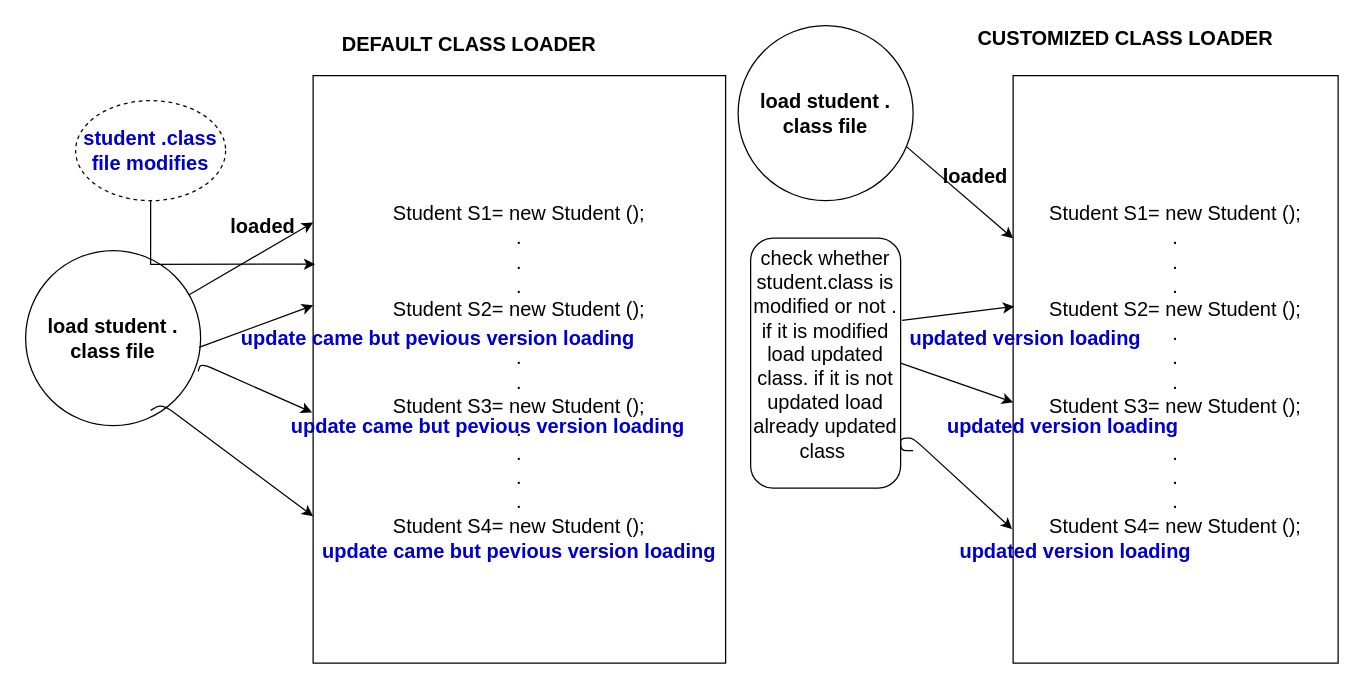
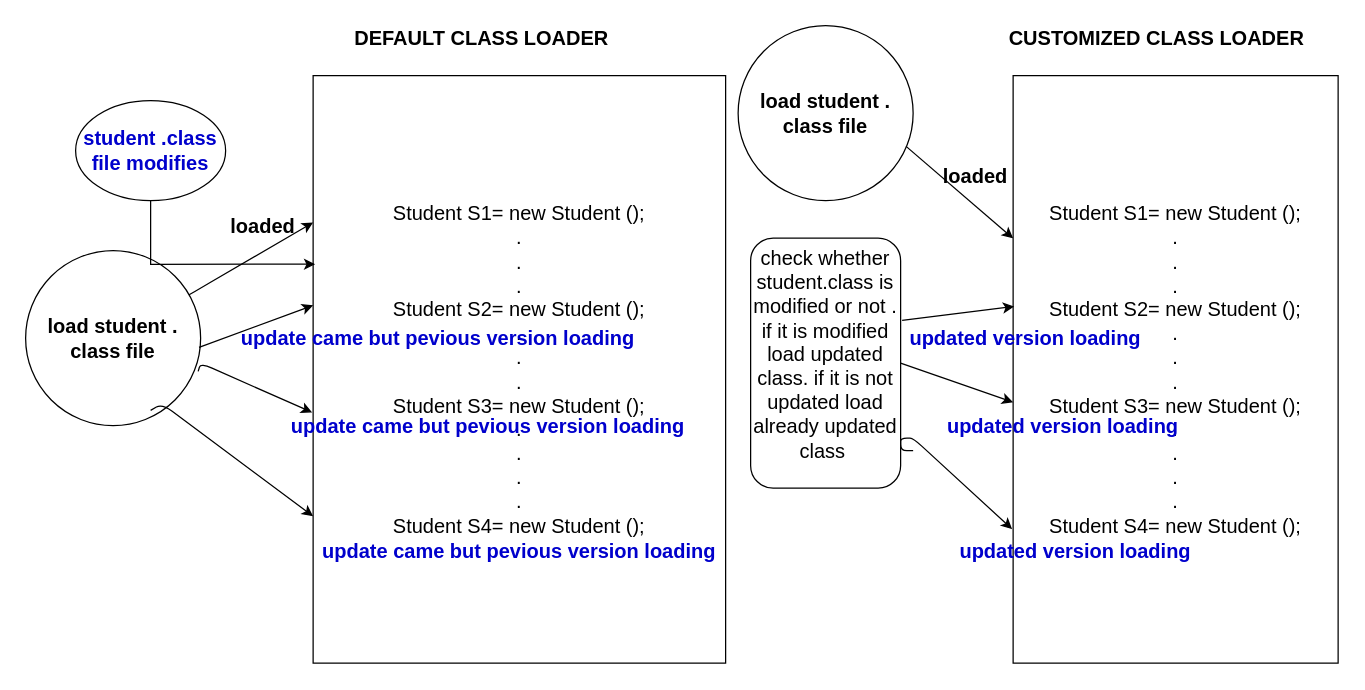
node "CUSTOMIZED CLASS LOADER": moved (1126, 38) -> (1157, 38)
node "DEFAULT CLASS LOADER": moved (469, 44) -> (482, 38)
node "student .class file modifies": style dashed -> solid
